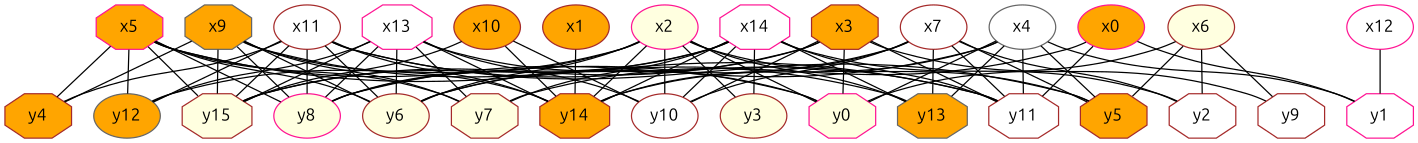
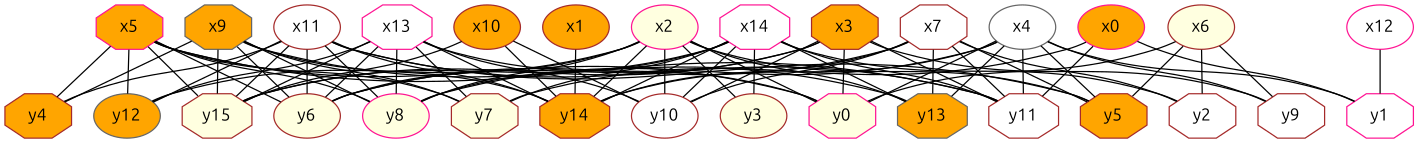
node "x7": shape ellipse -> octagon
edge "x4" -- "y9": added
